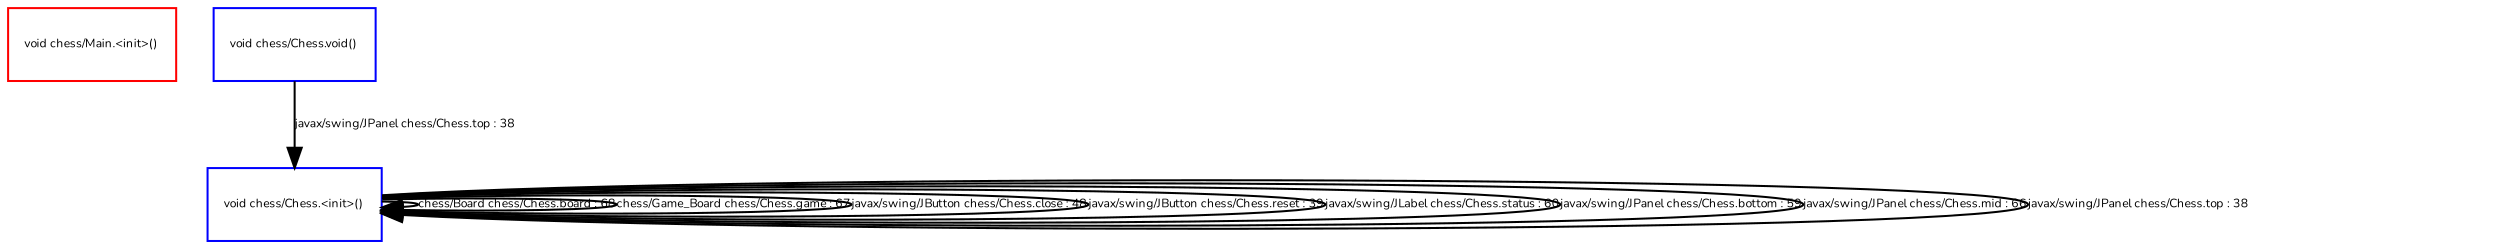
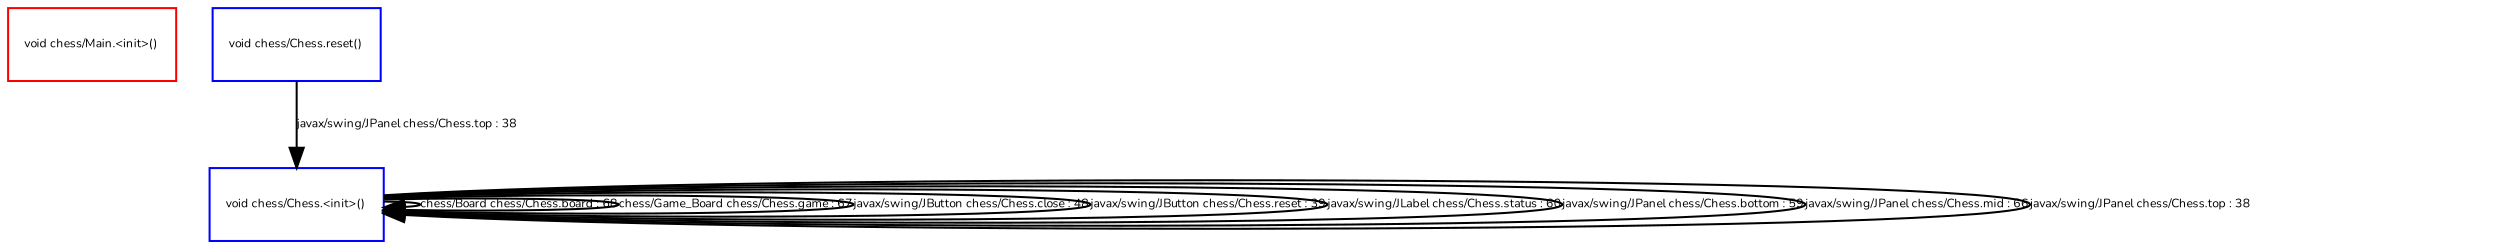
node "void chess/Chess.void()": label "void chess/Chess.void()" -> "void chess/Chess.reset()"
